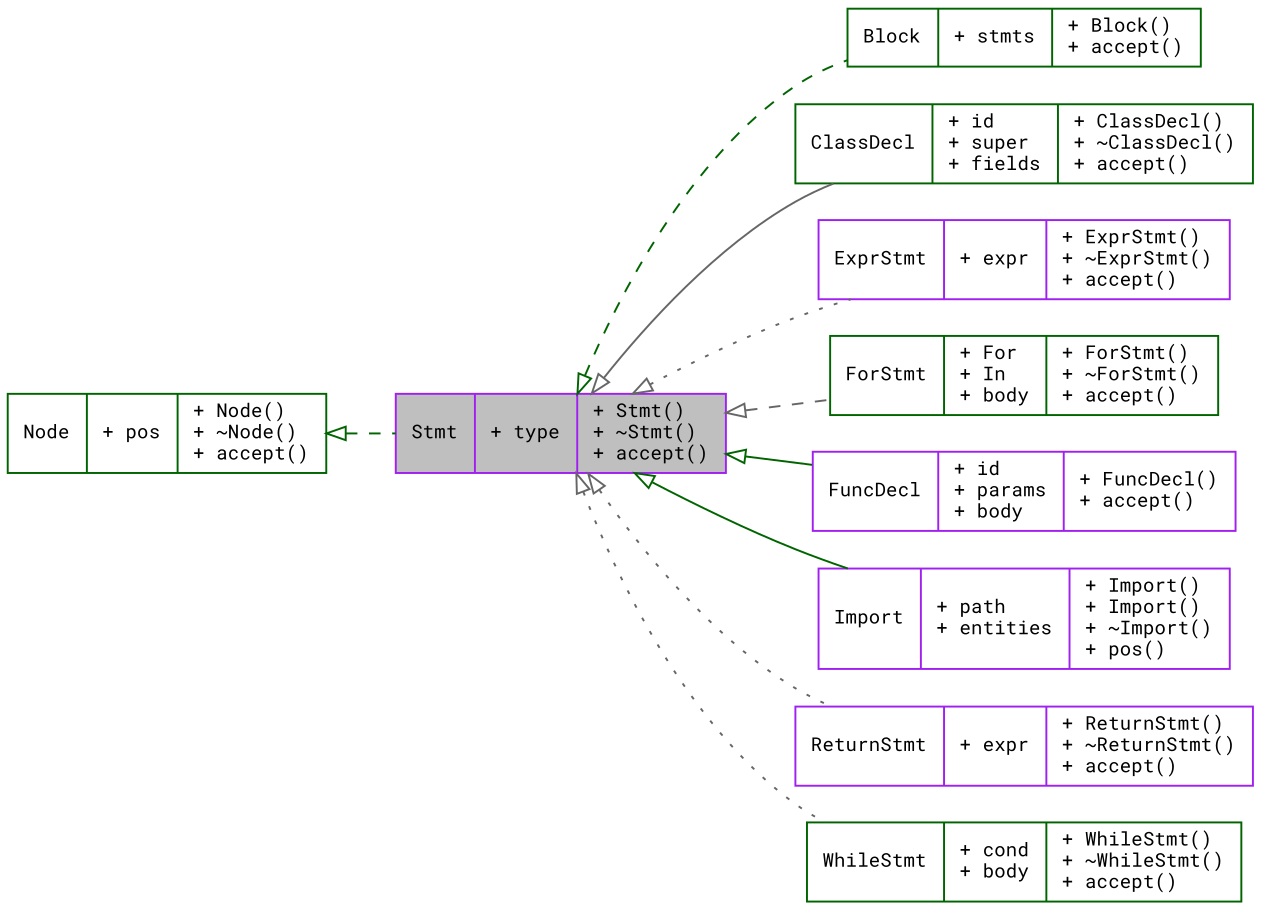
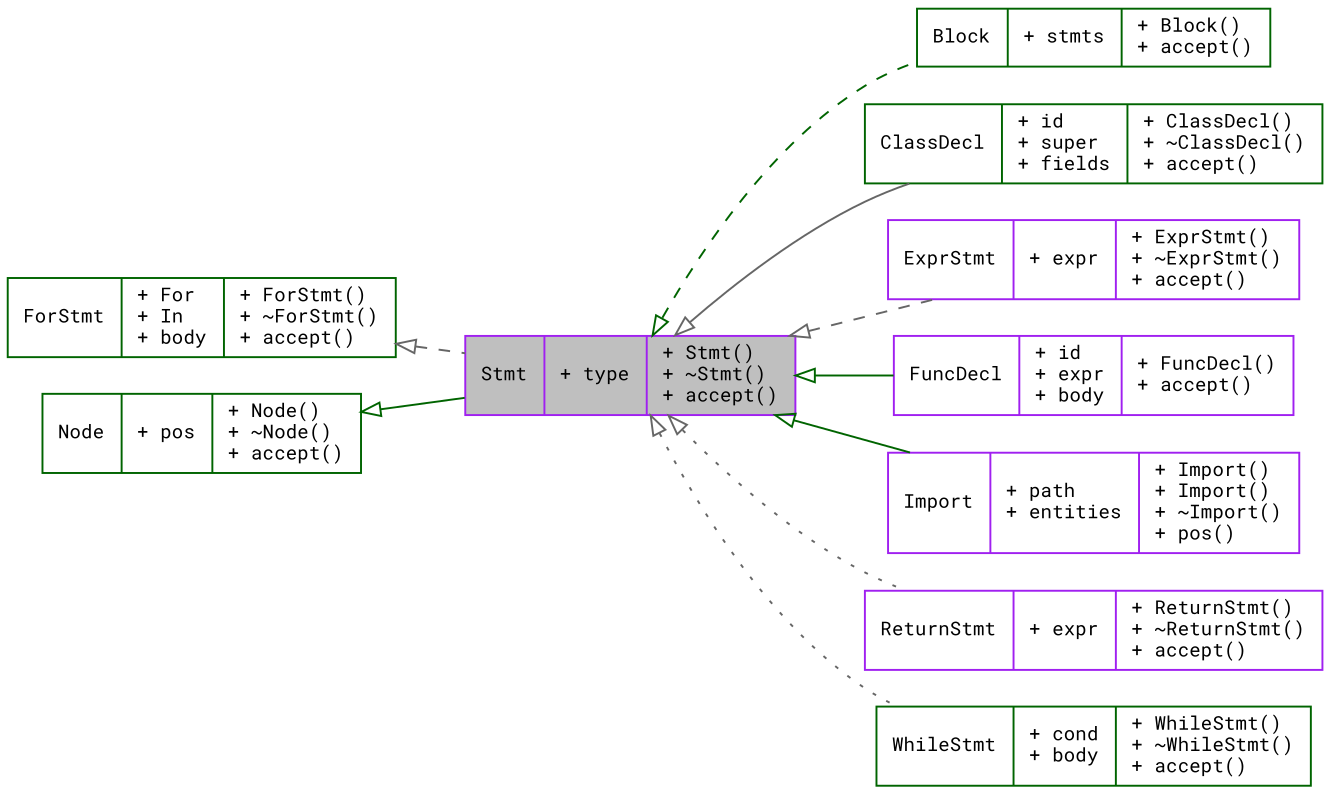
edge "ExprStmt" -> "Stmt": style dotted -> dashed
edge "ForStmt" -> "Stmt": reversed
edge "Stmt" -> "Node": style dashed -> solid
node "FuncDecl": text "+ params" -> "+ expr"
